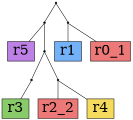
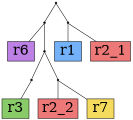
node "r5": label "r5" -> "r6"
node "r0_1": label "r0_1" -> "r2_1"
node "r4": label "r4" -> "r7"
